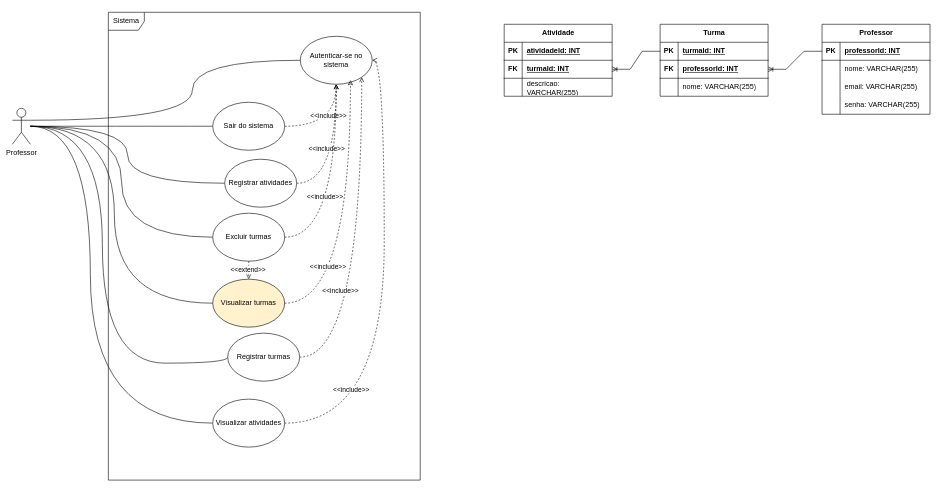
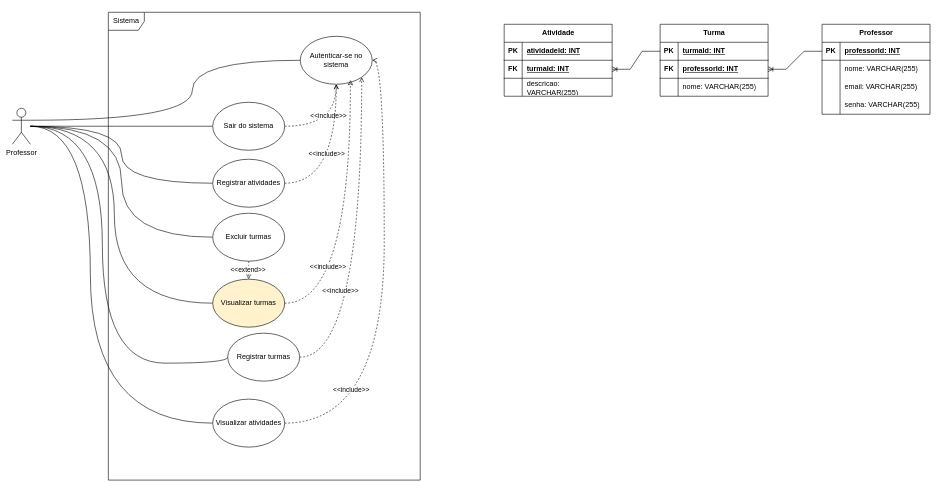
edge "Excluir turmas" -> "Autenticar-se no sistema": removed, label "<<include>>"
node "Registrar atividades": moved (261, 183) -> (249, 183)
